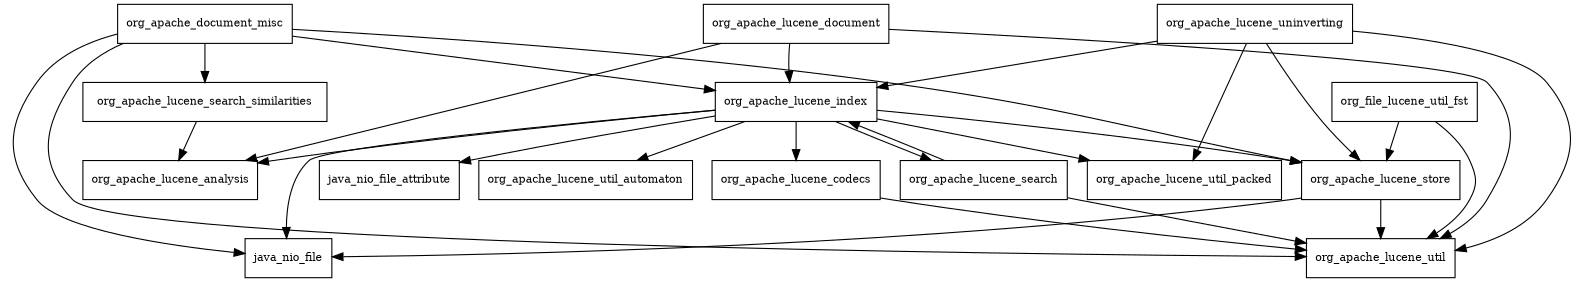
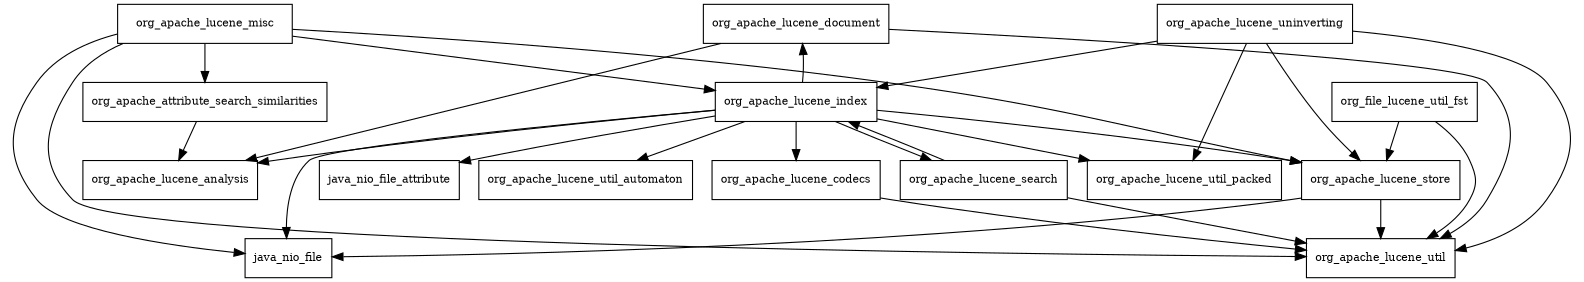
node "org_apache_document_misc": label "org_apache_document_misc" -> "org_apache_lucene_misc"
edge "org_apache_lucene_document" -> "org_apache_lucene_index": reversed
node "org_apache_lucene_search_similarities": label "org_apache_lucene_search_similarities" -> "org_apache_attribute_search_similarities"
